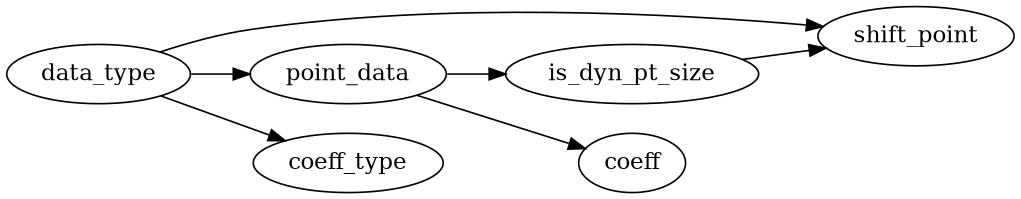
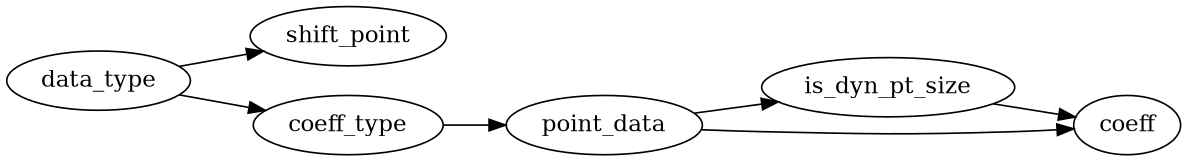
edge "is_dyn_pt_size" -> "shift_point": now "is_dyn_pt_size" -> "coeff"
edge "data_type" -> "point_data": now "coeff_type" -> "point_data"
